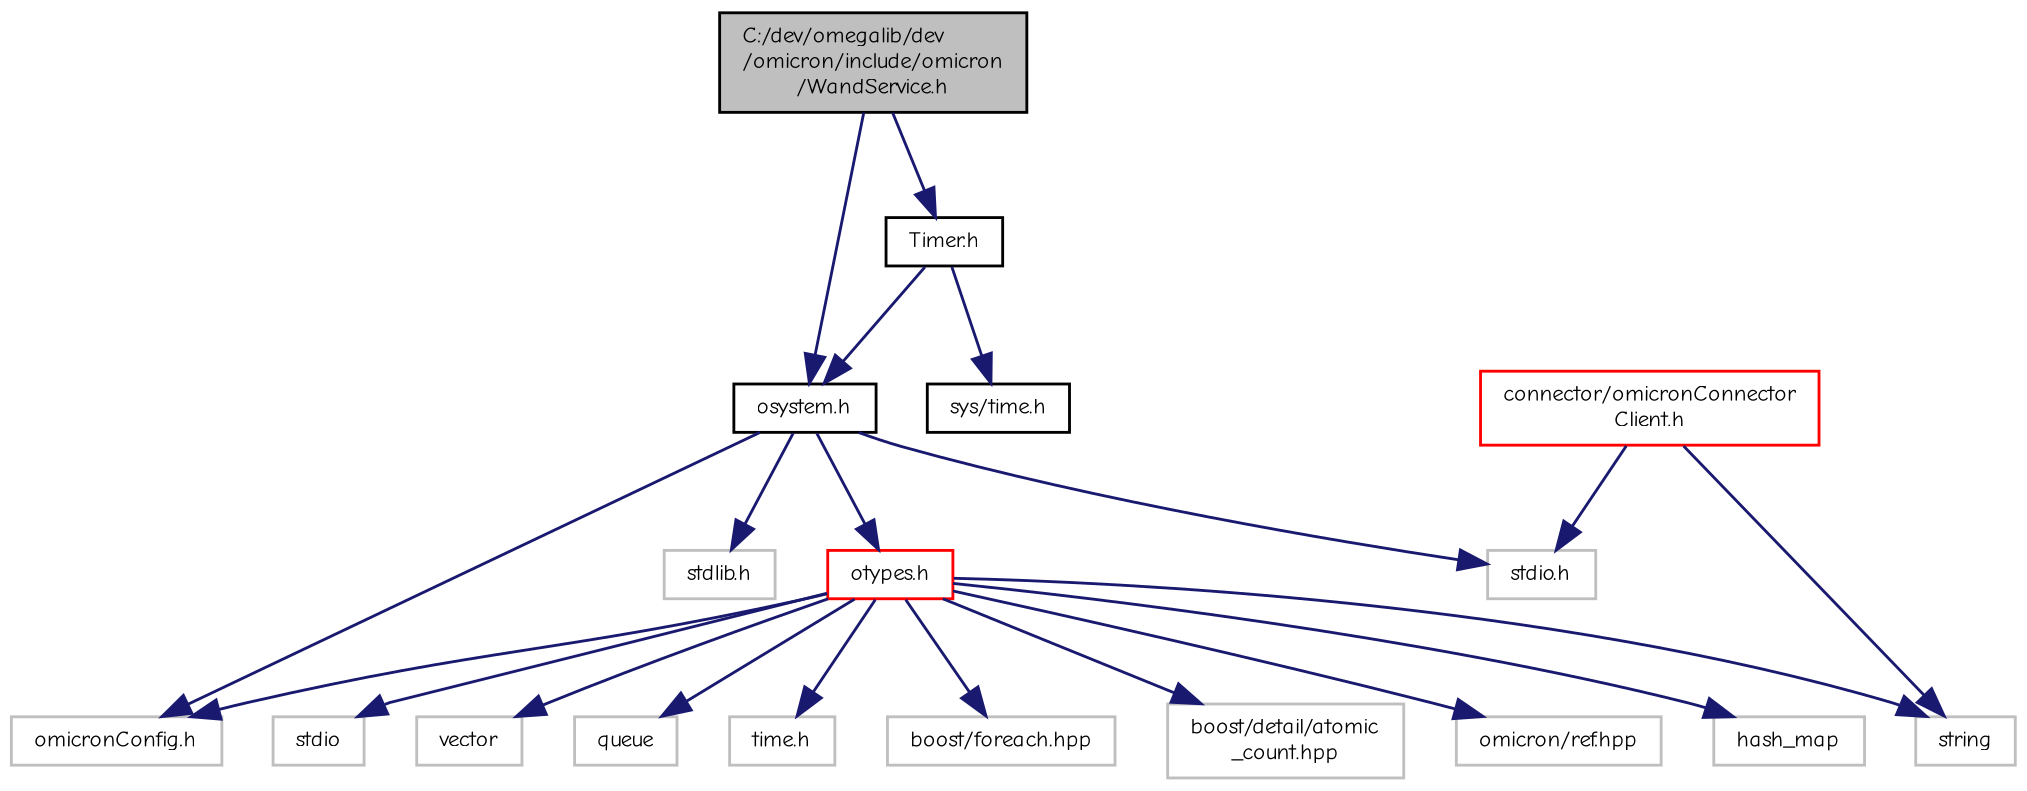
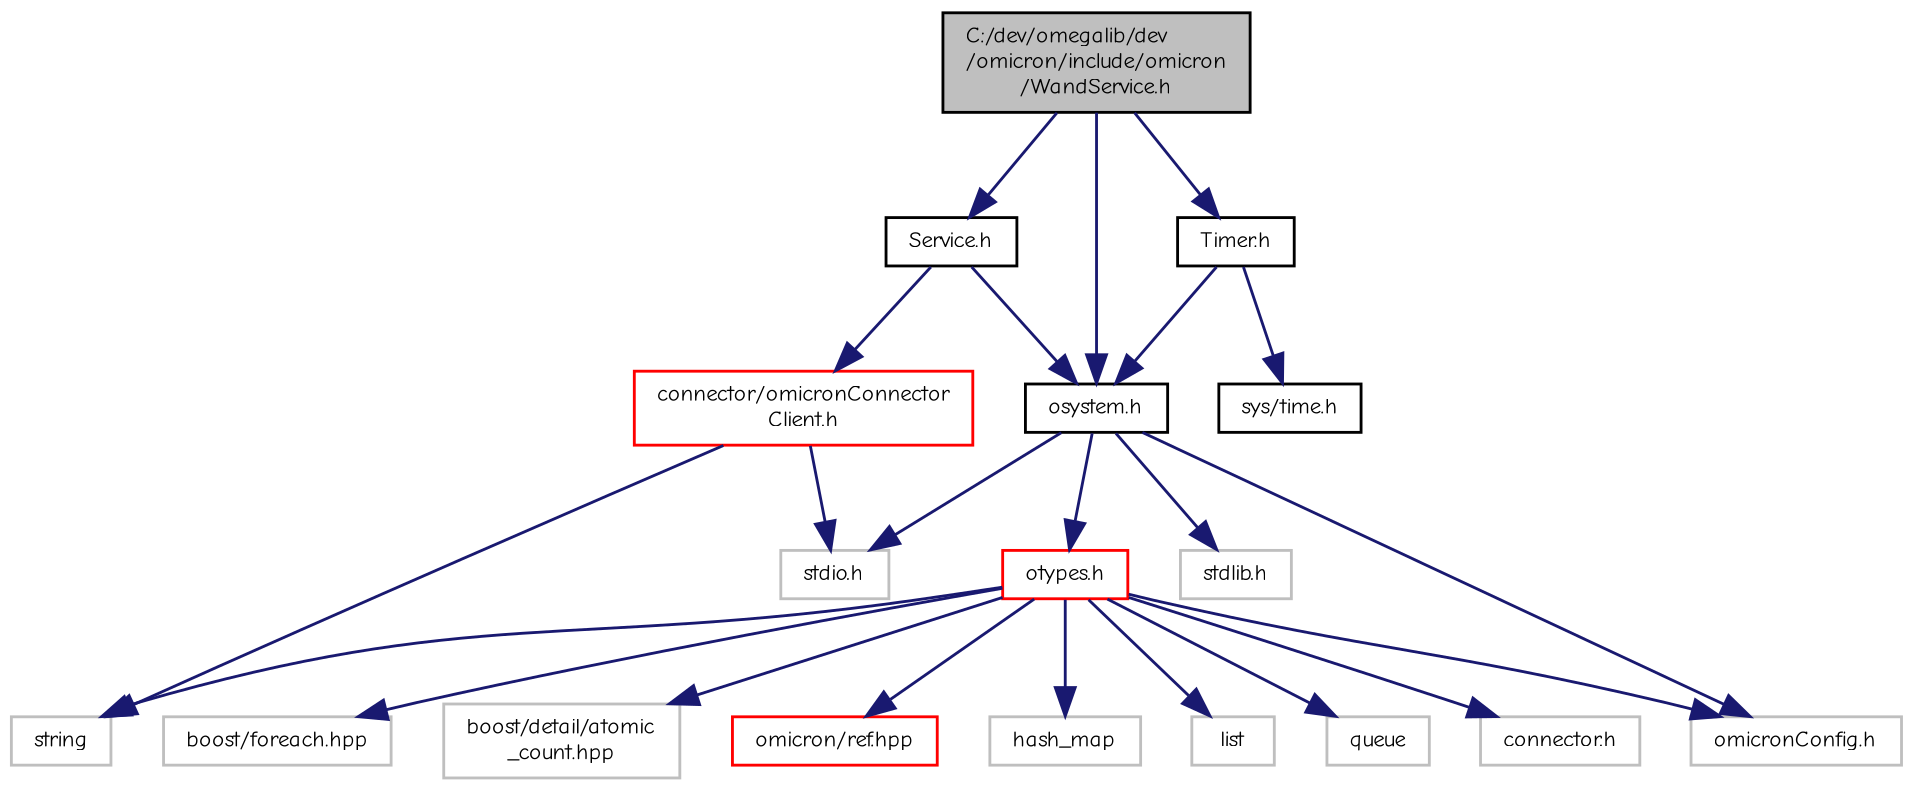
node "Service.h": added
node "stdio": label "stdio" -> "list"
node "vector": removed
node "time.h": label "time.h" -> "connector.h"
node "omicron/ref.hpp": color grey75 -> red
